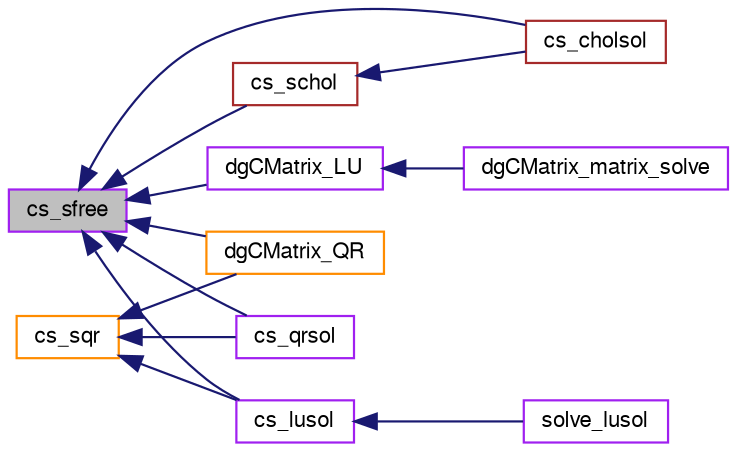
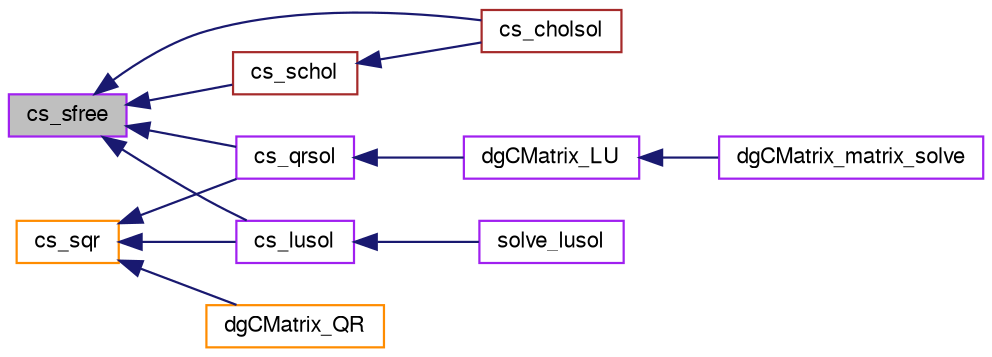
edge "dgCMatrix_LU" -> "cs_sfree": now "dgCMatrix_LU" -> "cs_qrsol"
edge "dgCMatrix_QR" -> "cs_sfree": removed
